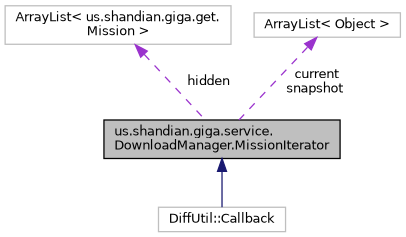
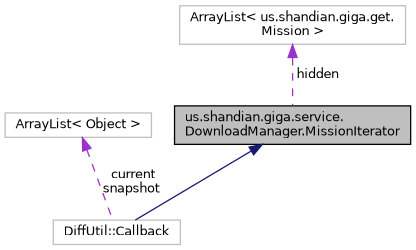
edge "us.shandian.giga.service. DownloadManager.MissionIterator" -> "ArrayList< Object >": now "DiffUtil::Callback" -> "ArrayList< Object >"
